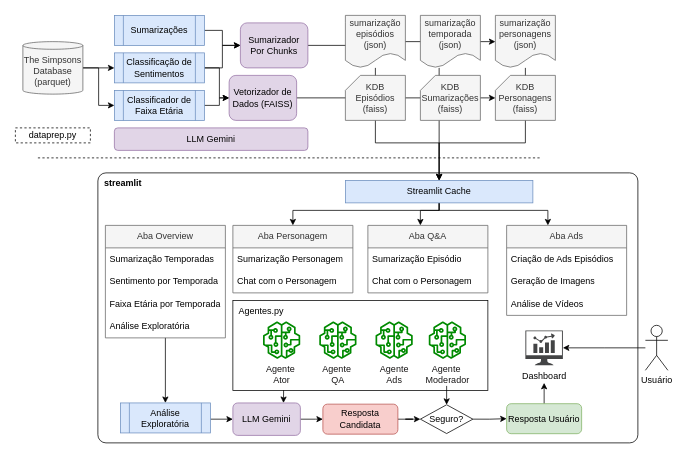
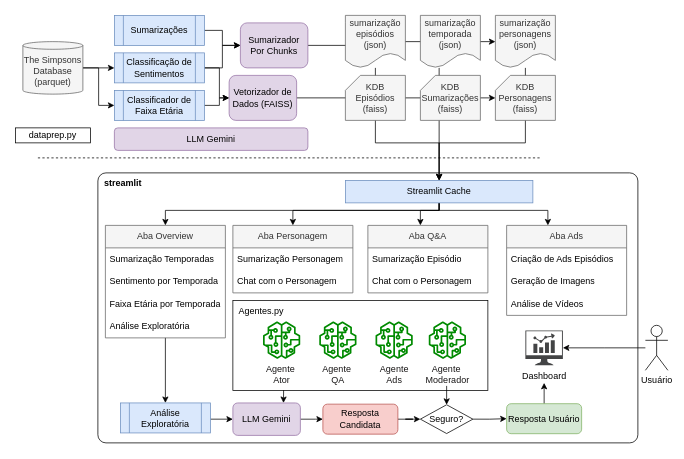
node "dataprep.py": style dashed -> solid
edge "Streamlit Cache" -> "Aba Overview": added
